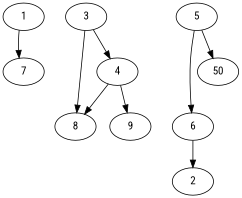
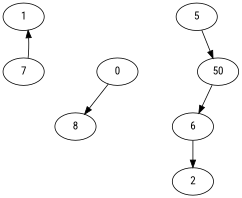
node "3": removed
edge "1" -> "7": reversed
edge "5" -> "6": now "50" -> "6"
node "4": label "4" -> "0"
node "9": removed
